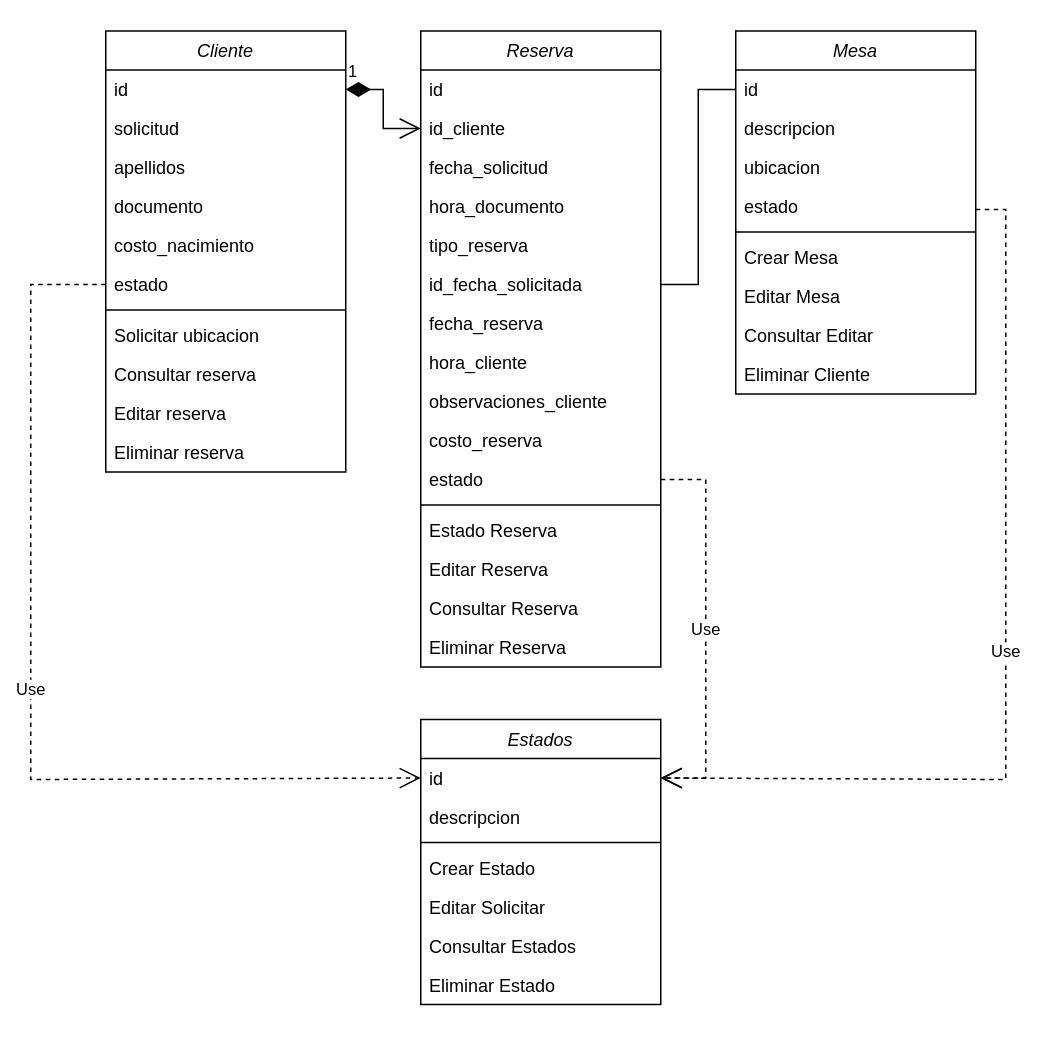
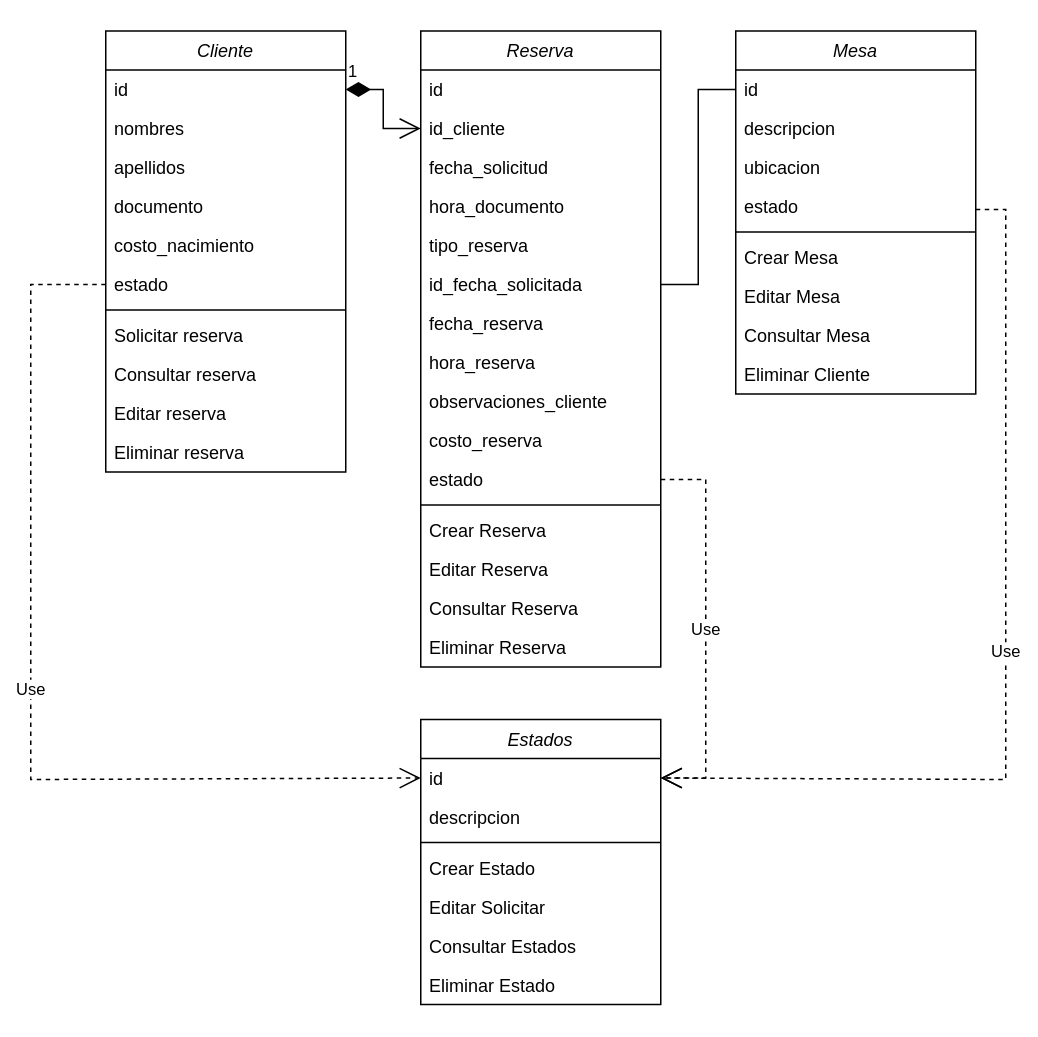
node "solicitud": label "solicitud" -> "nombres"
node "Solicitar ubicacion": label "Solicitar ubicacion" -> "Solicitar reserva"
node "Consultar Editar": label "Consultar Editar" -> "Consultar Mesa"
node "hora_cliente": label "hora_cliente" -> "hora_reserva"
node "Estado Reserva": label "Estado Reserva" -> "Crear Reserva"
